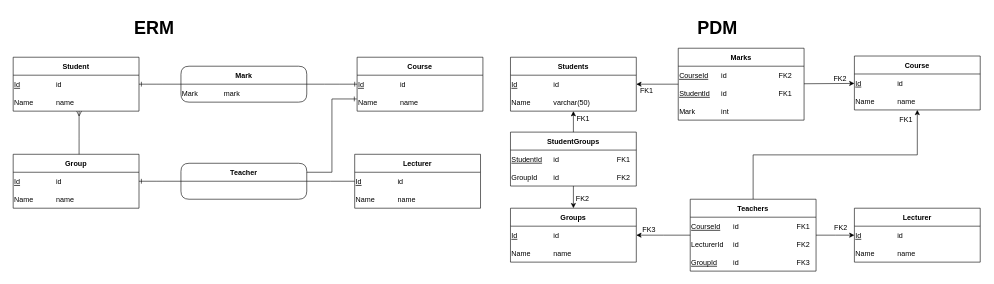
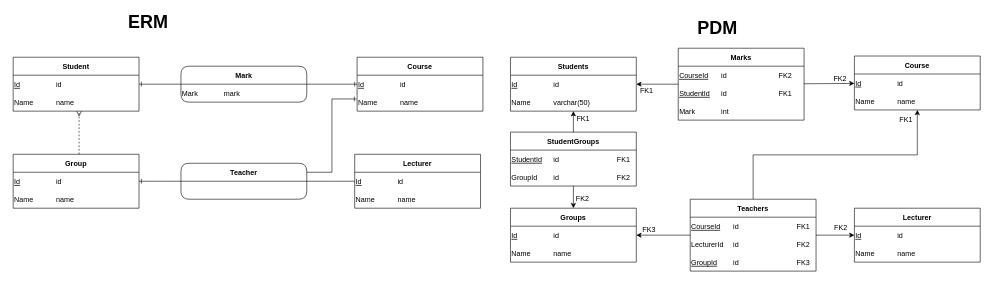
node "ERM": moved (153, 27) -> (147, 21)
edge "Student" -- "Group": style solid -> dashed
